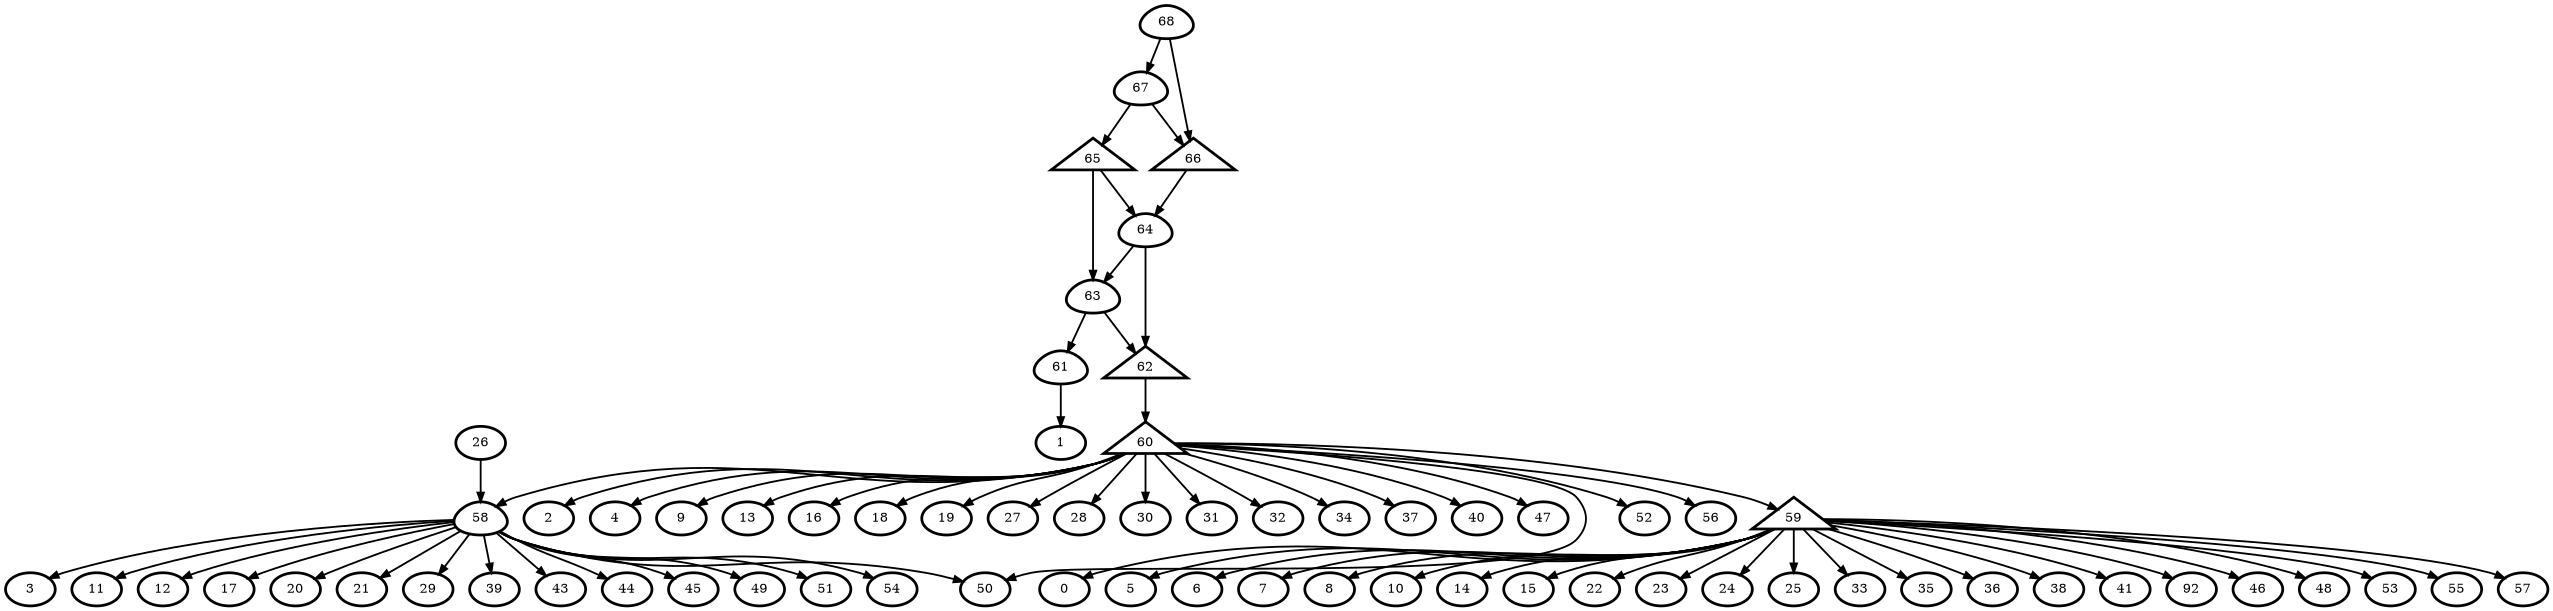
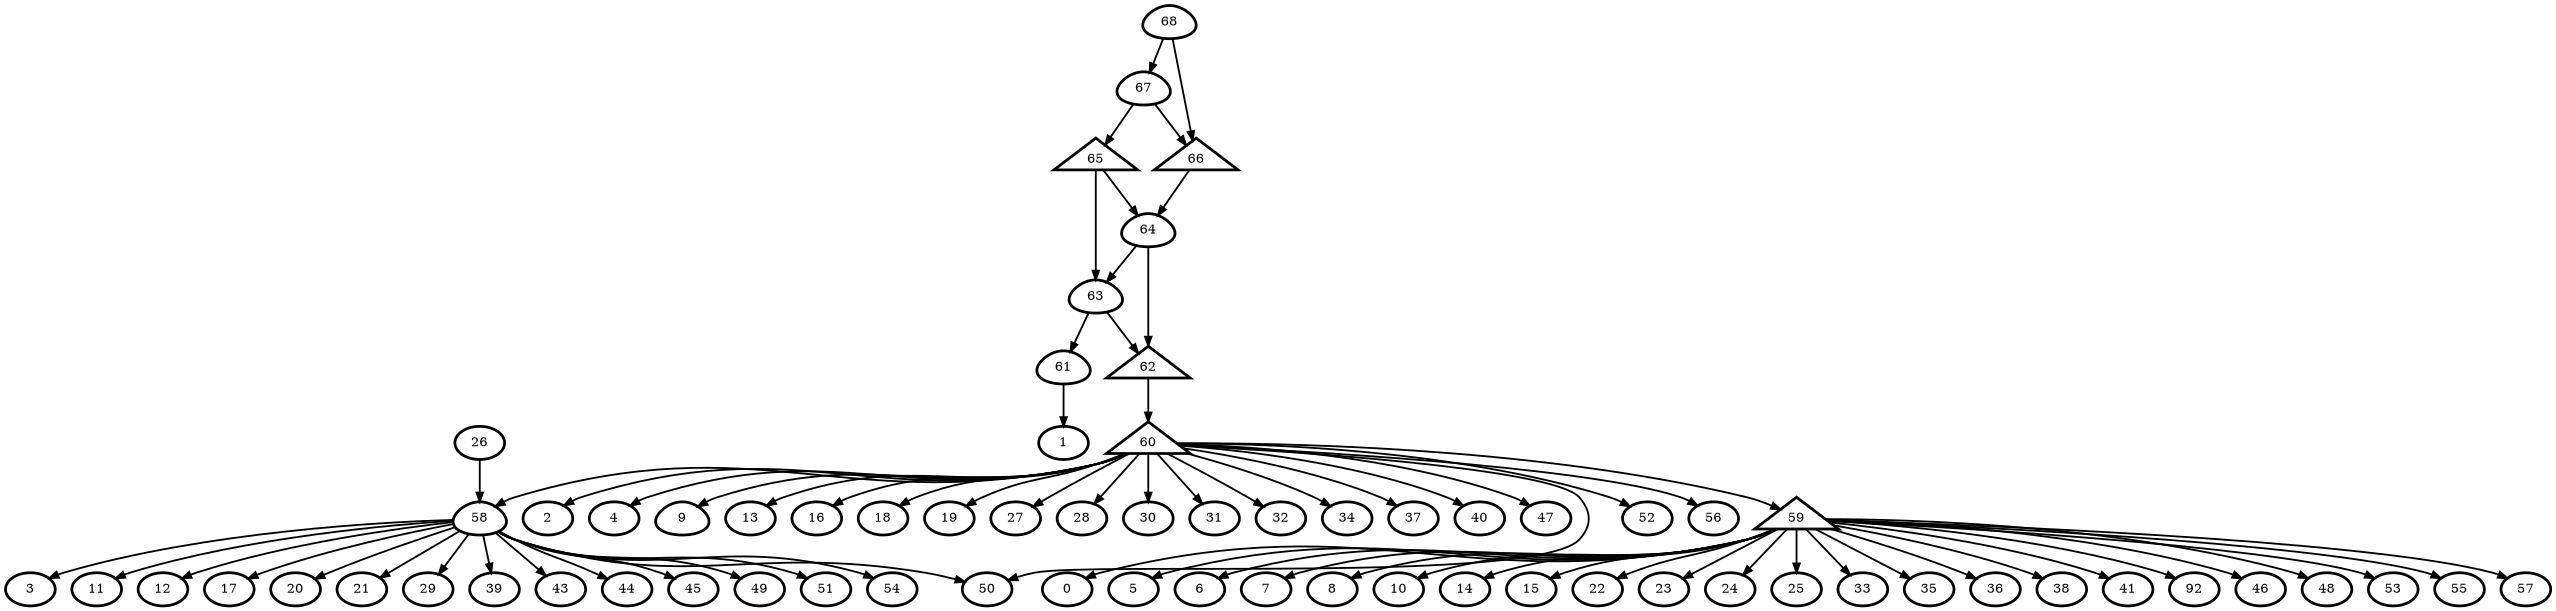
node "9": shape ellipse -> egg
